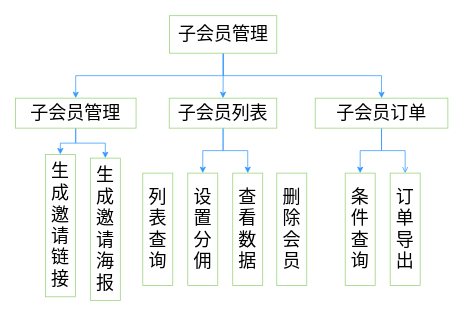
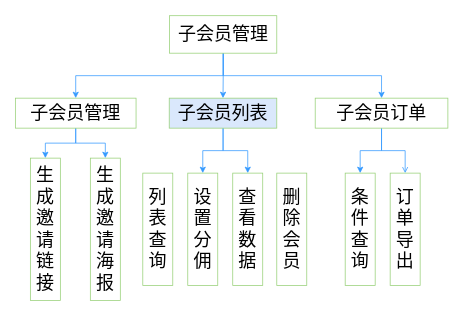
node "子会员列表": fillcolor #ffffff -> #dae8fc
node "生成邀请链接": moved (60, 225) -> (45, 229)
